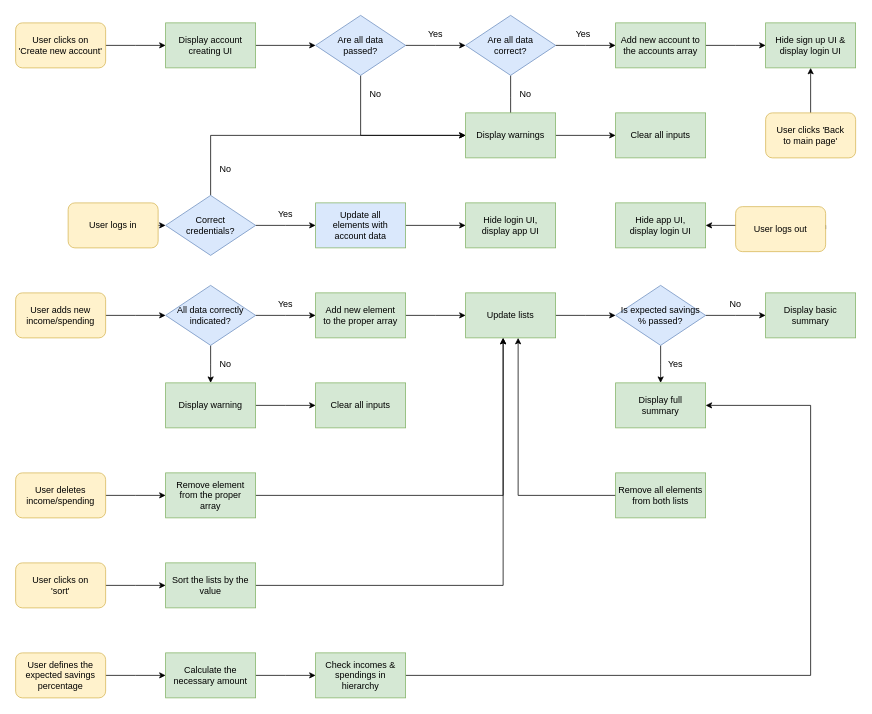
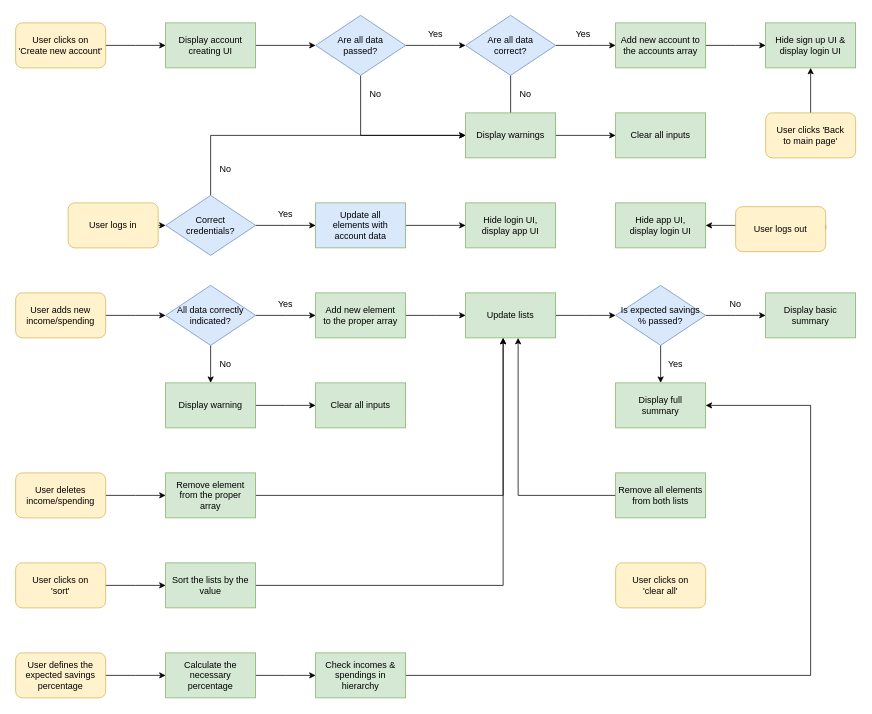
node "User clicks on 'clear all'": added
node "Calculate the necessary amount": label "Calculate the necessary amount" -> "Calculate the necessary percentage"
